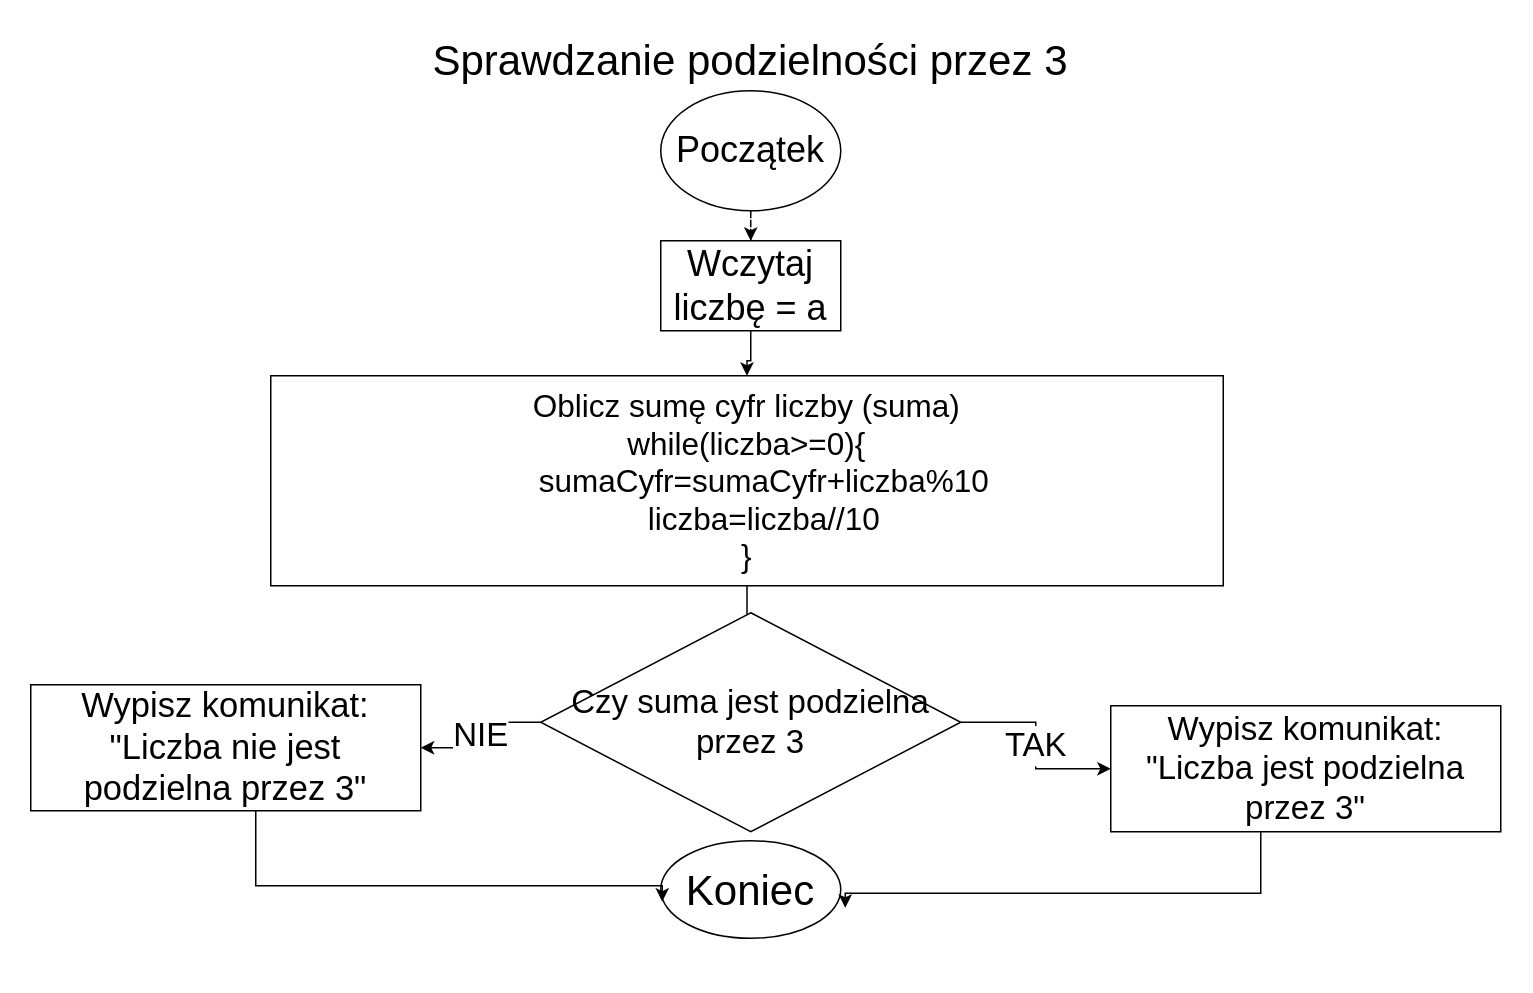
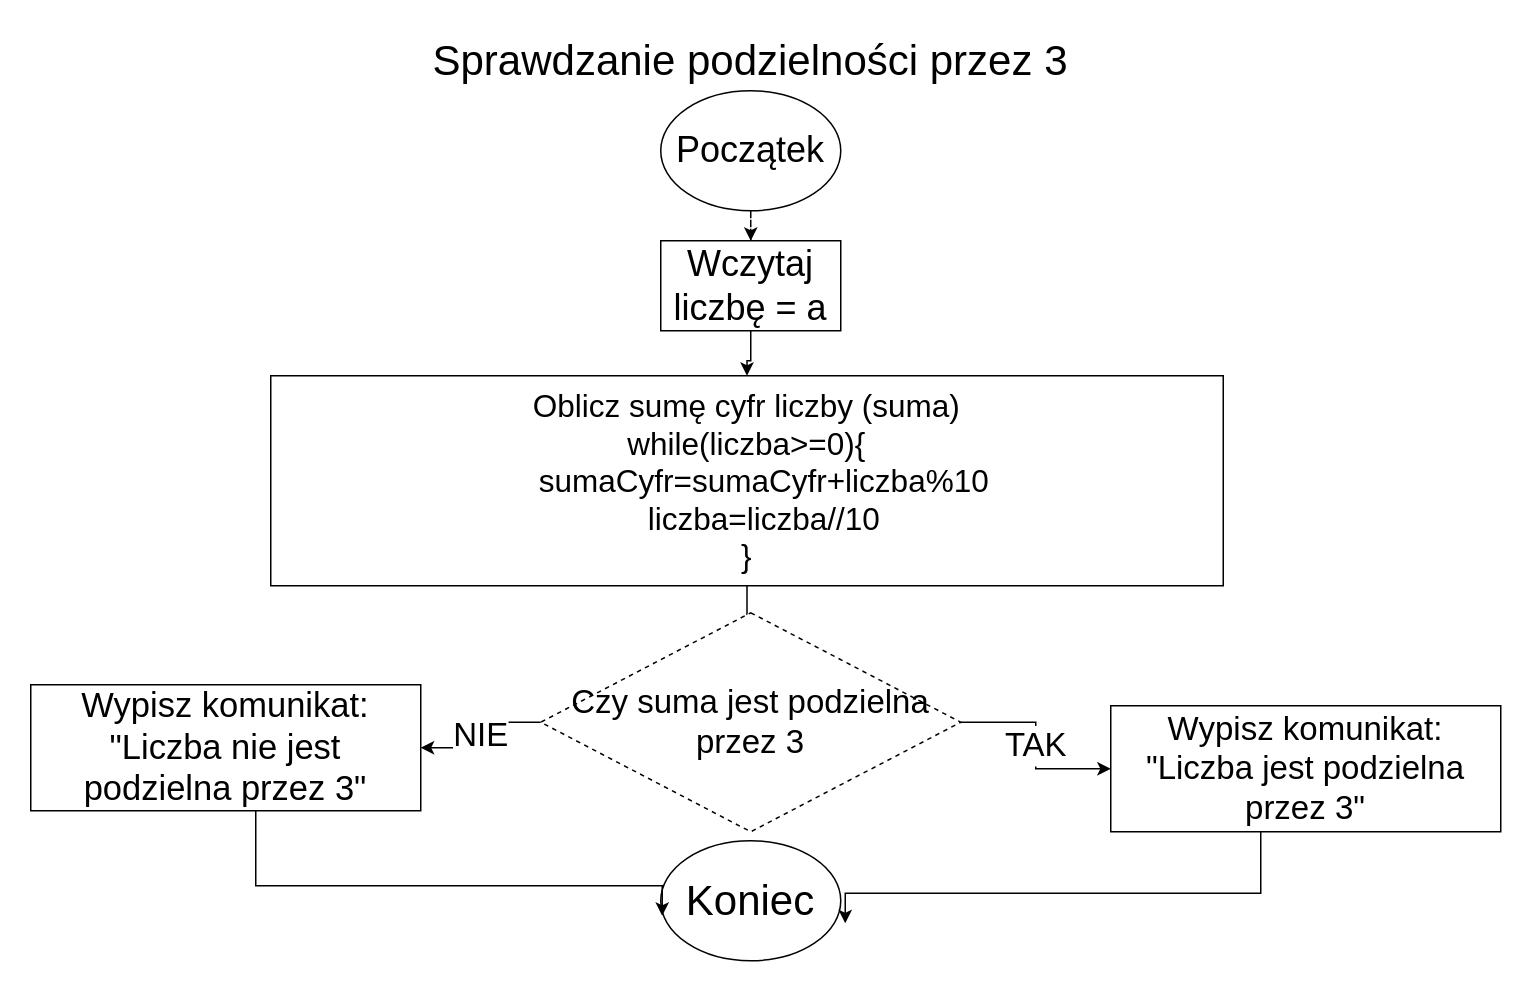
node "Czy suma jest podzielna przez 3": style solid -> dashed
node "Koniec": size 180x98 -> 180x120
